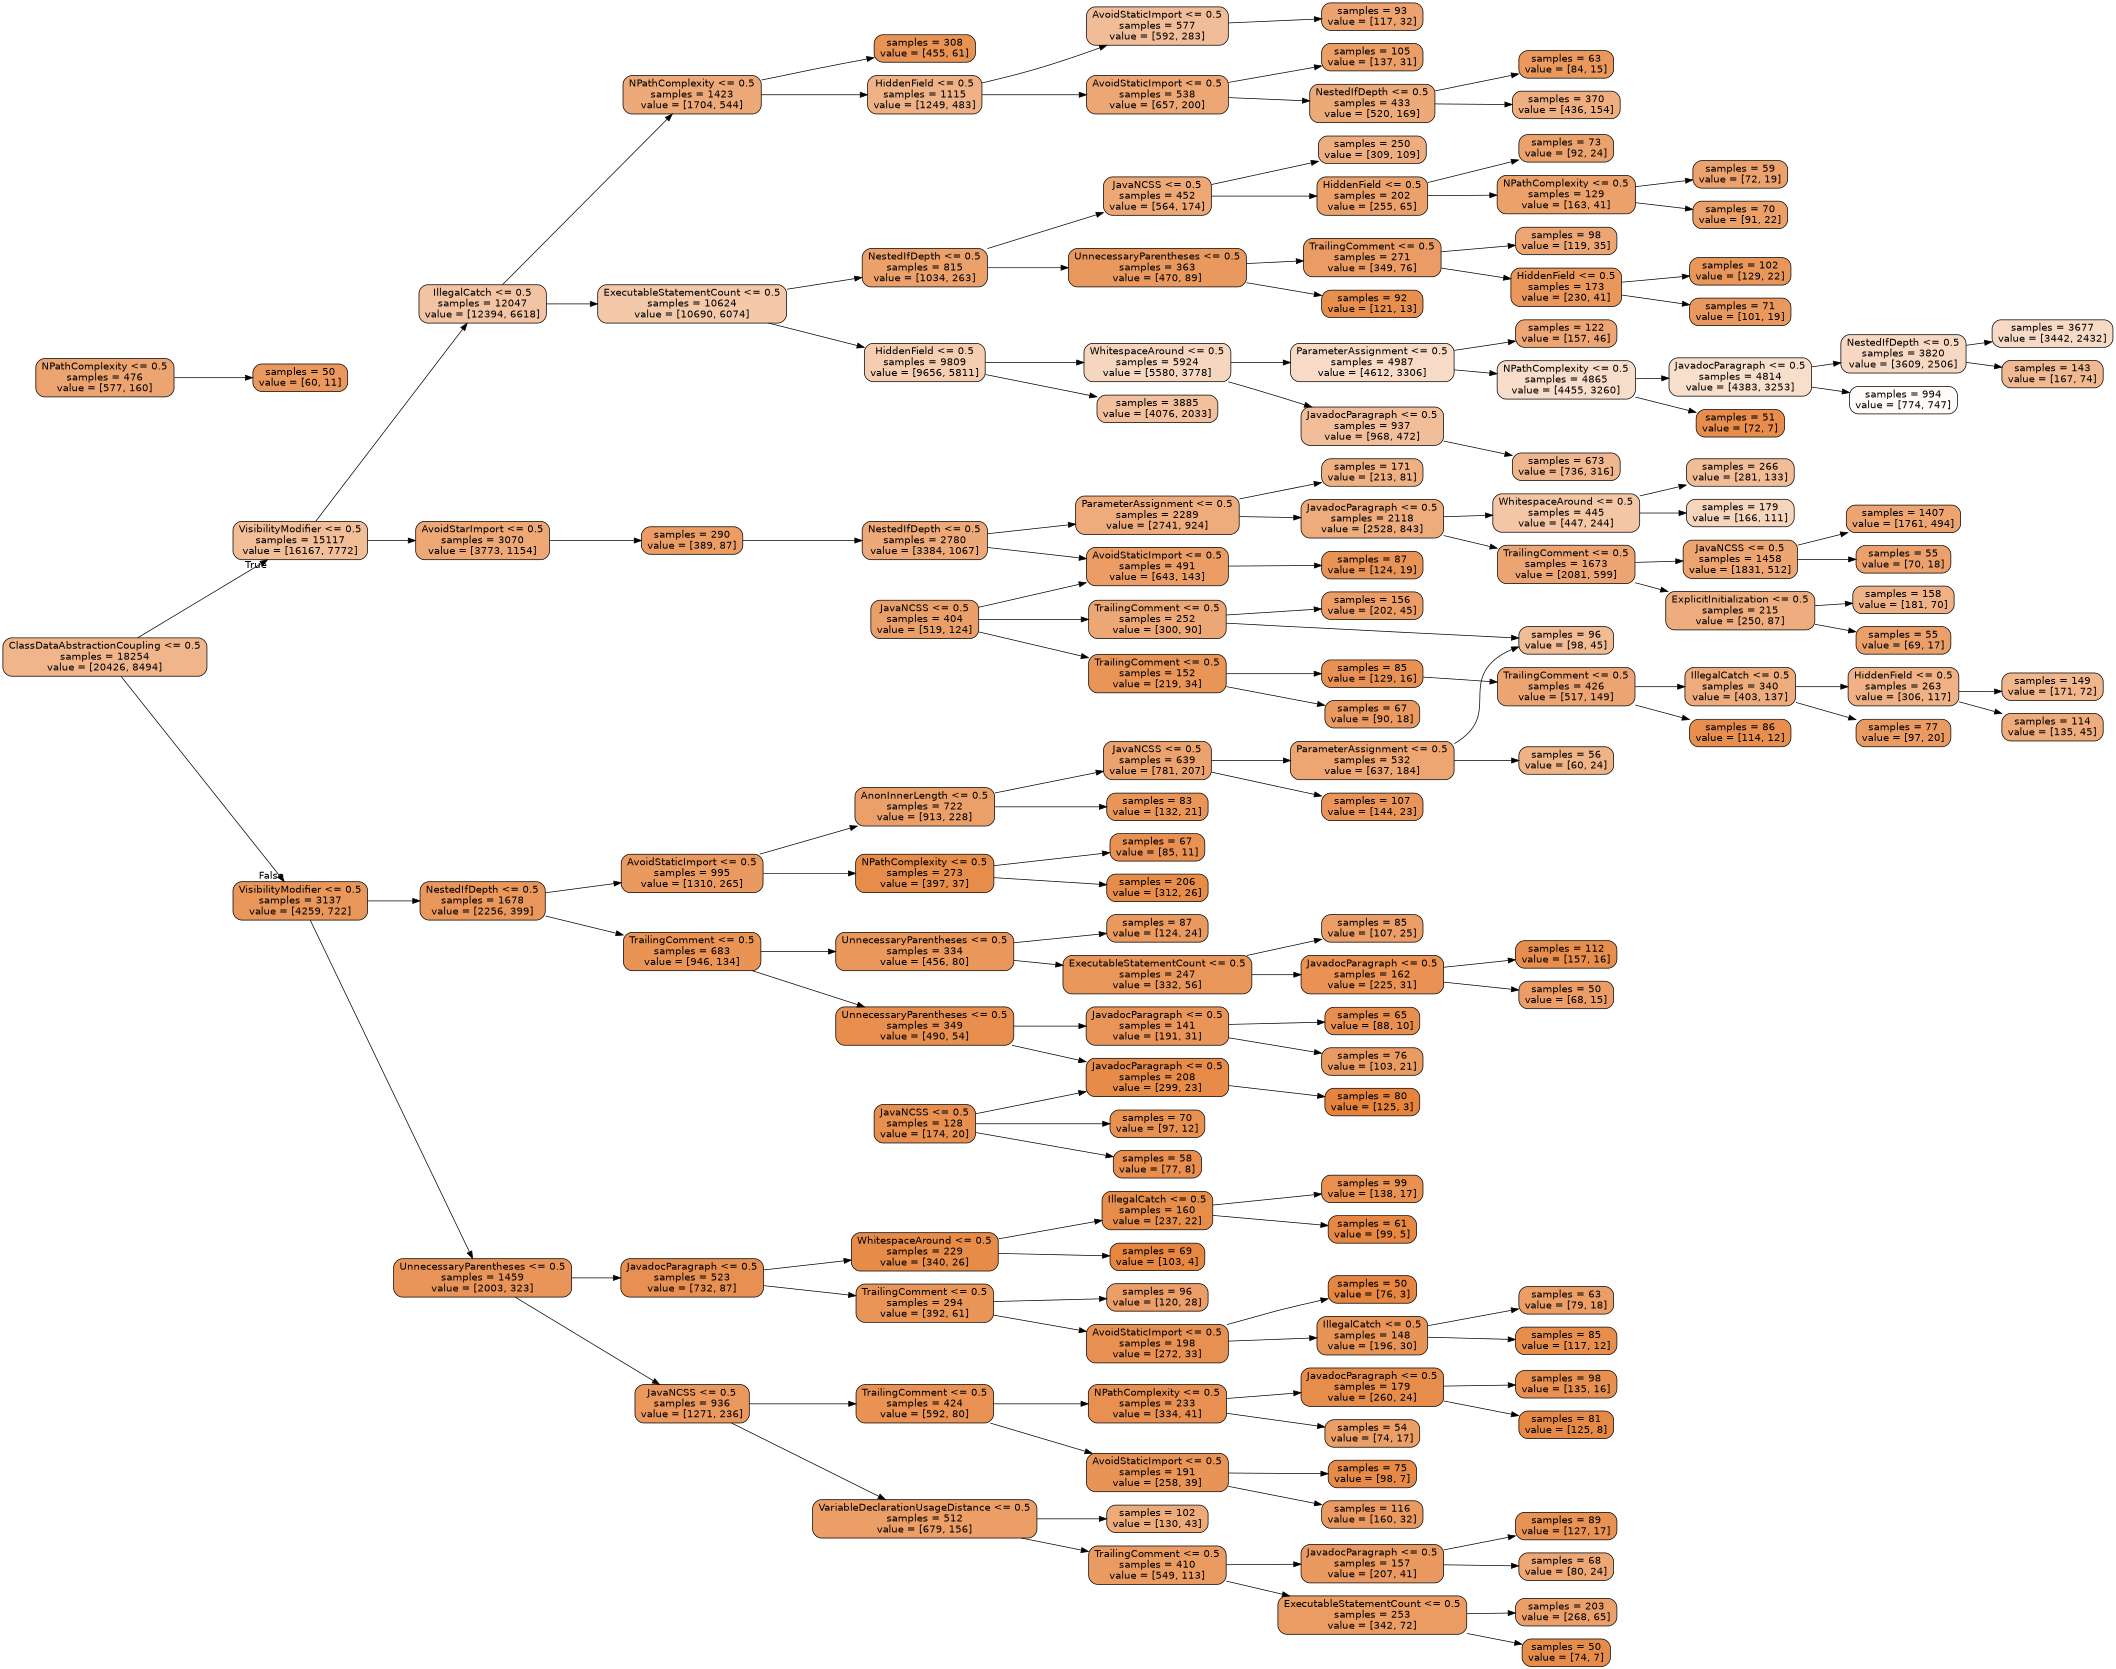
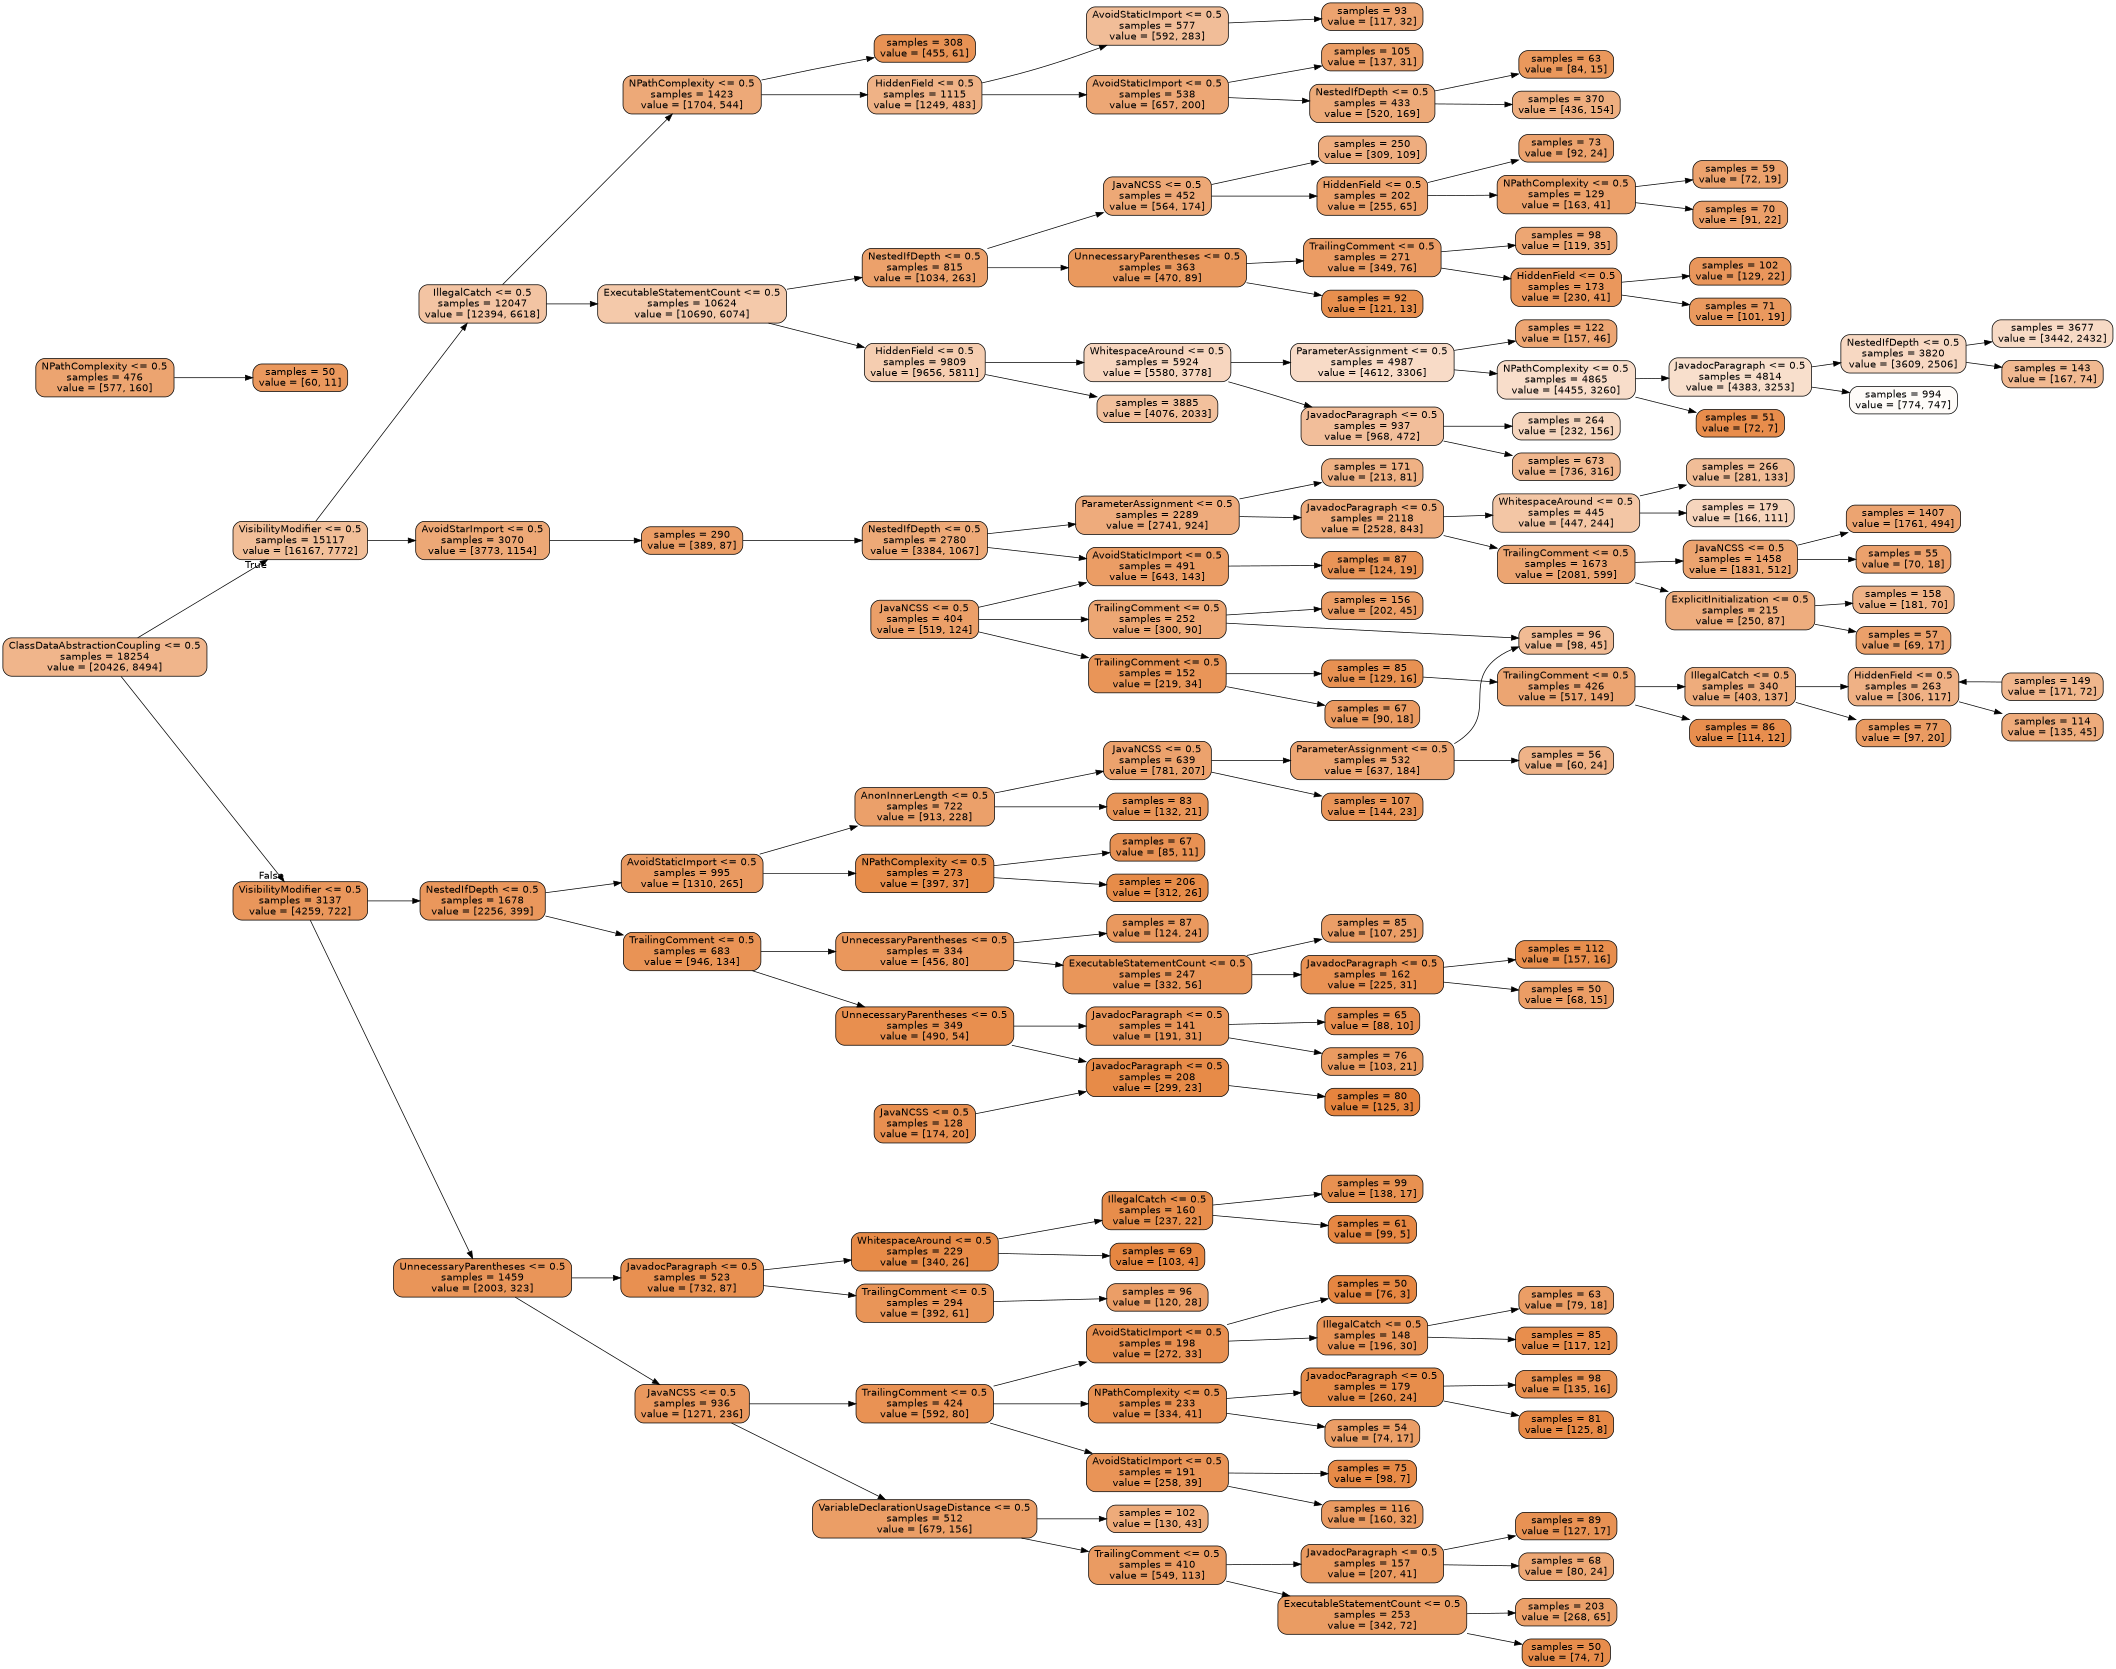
node "samples = 264 value = [232, 156]": added
node "samples = 55 value = [69, 17]": label "samples = 55 value = [69, 17]" -> "samples = 57 value = [69, 17]"
edge "HiddenField <= 0.5 samples = 263 value = [306, 117]" -> "samples = 149 value = [171, 72]": reversed
node "samples = 70 value = [97, 12]": removed
node "samples = 58 value = [77, 8]": removed
edge "TrailingComment <= 0.5 samples = 294 value = [392, 61]" -> "AvoidStaticImport <= 0.5 samples = 198 value = [272, 33]": now "TrailingComment <= 0.5 samples = 424 value = [592, 80]" -> "AvoidStaticImport <= 0.5 samples = 198 value = [272, 33]"
